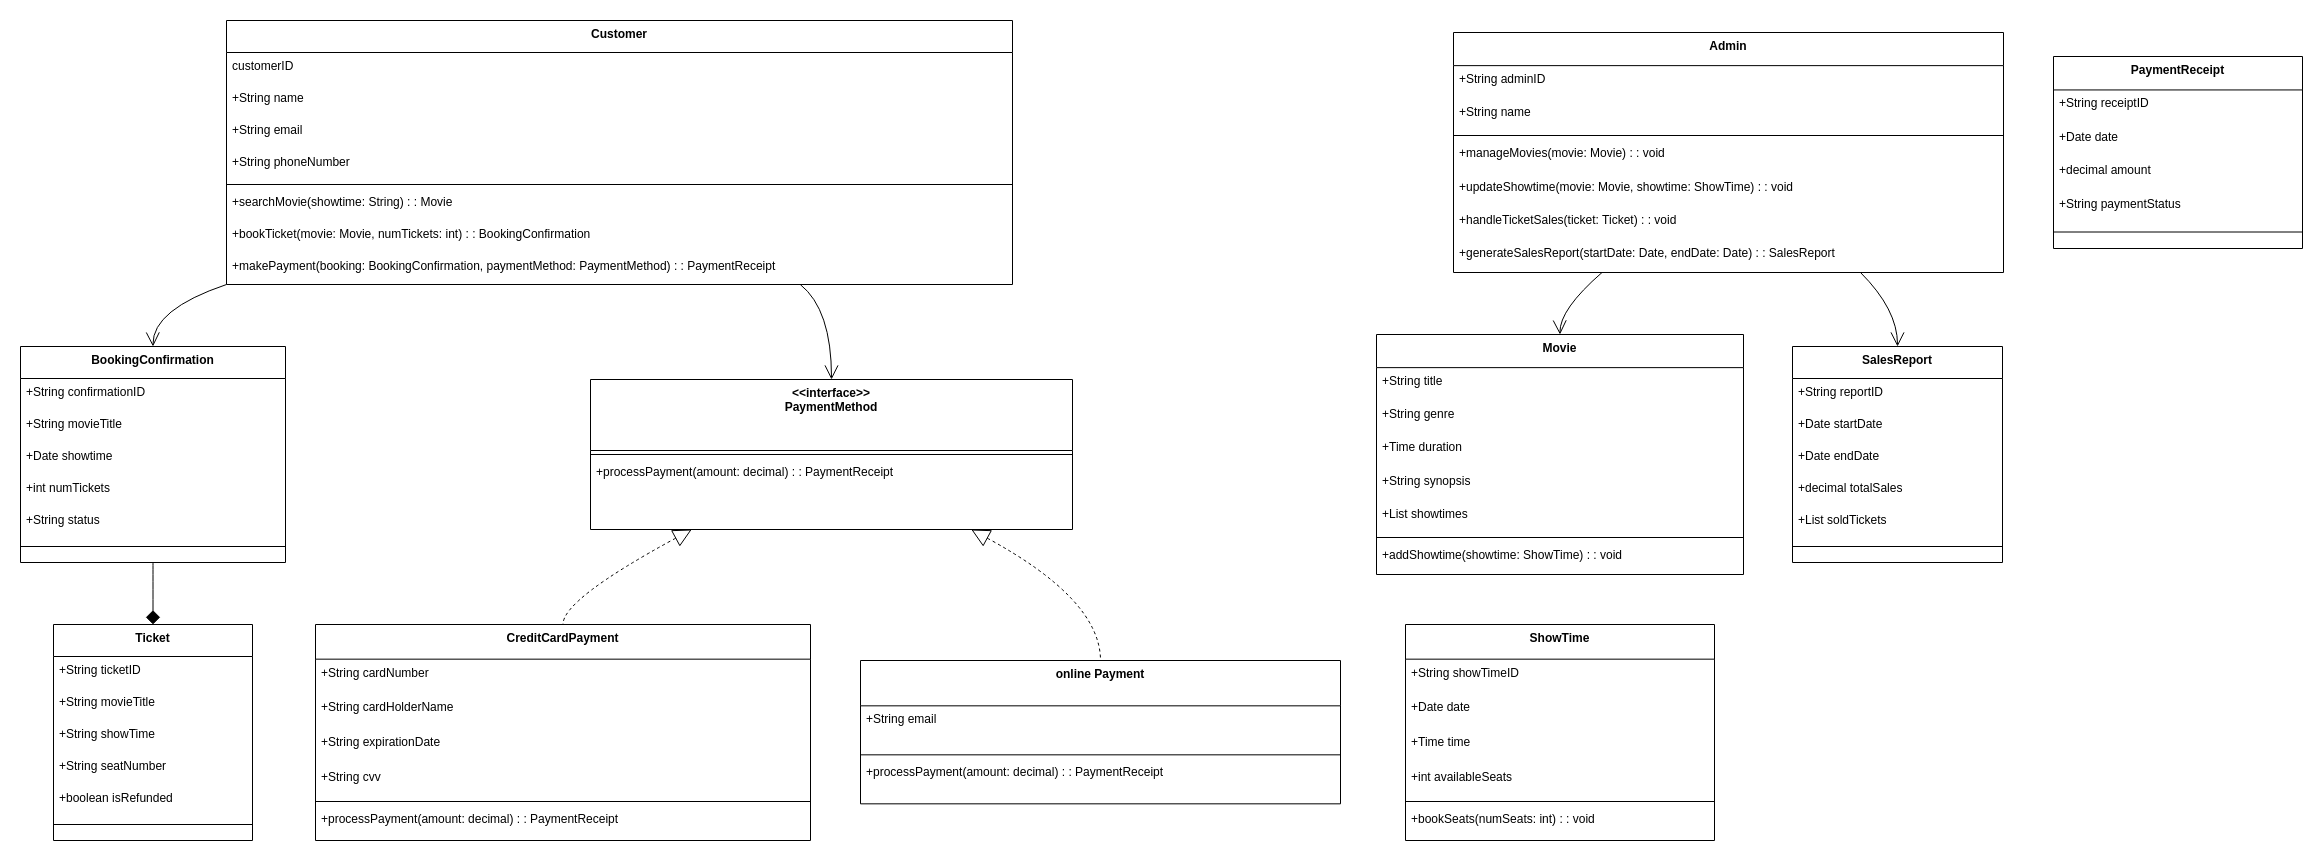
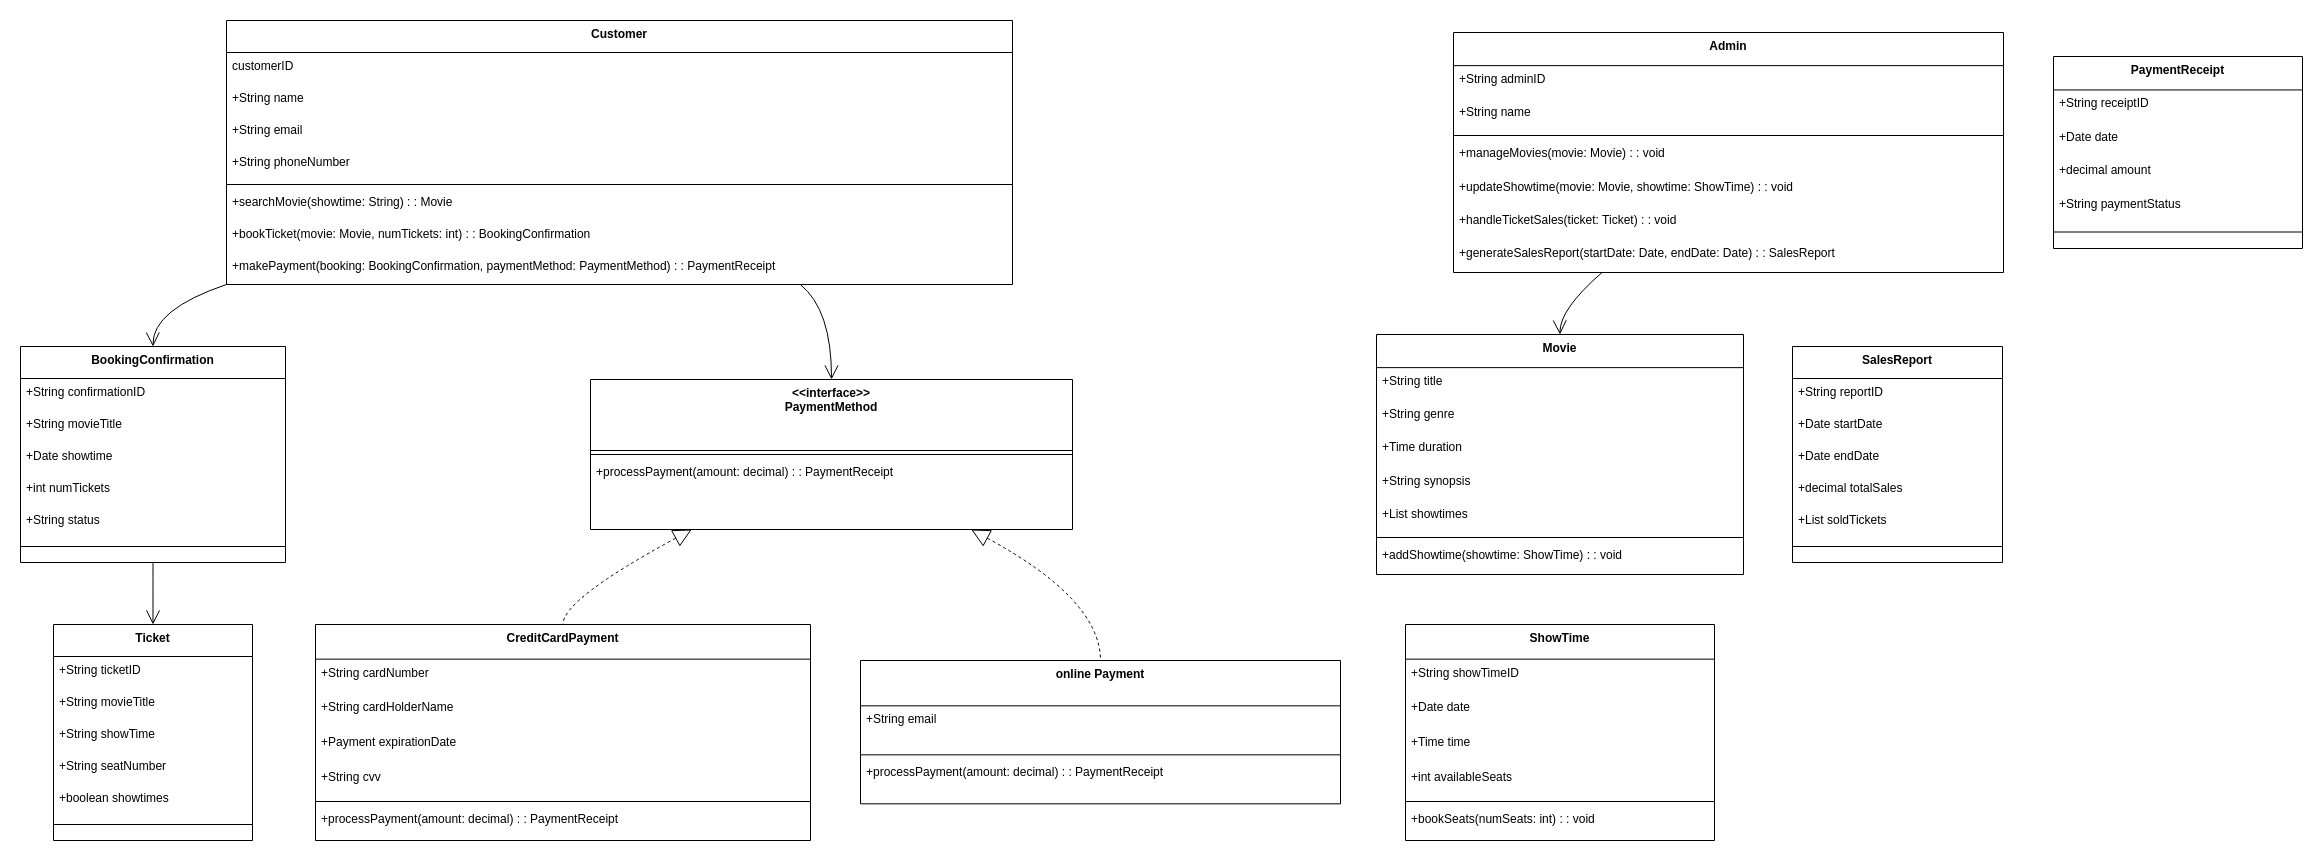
edge "Admin" -> "SalesReport": removed
edge "BookingConfirmation" -> "Ticket": arrowhead diamond -> open
node "+String expirationDate": label "+String expirationDate" -> "+Payment expirationDate"
node "+boolean isRefunded": label "+boolean isRefunded" -> "+boolean showtimes"
